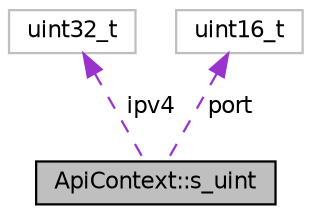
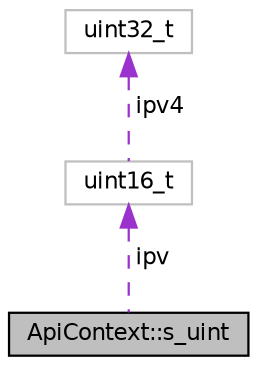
edge "ApiContext::s_uint" -> "uint16_t": label " port" -> " ipv"
edge "ApiContext::s_uint" -> "uint32_t": now "uint16_t" -> "uint32_t"
